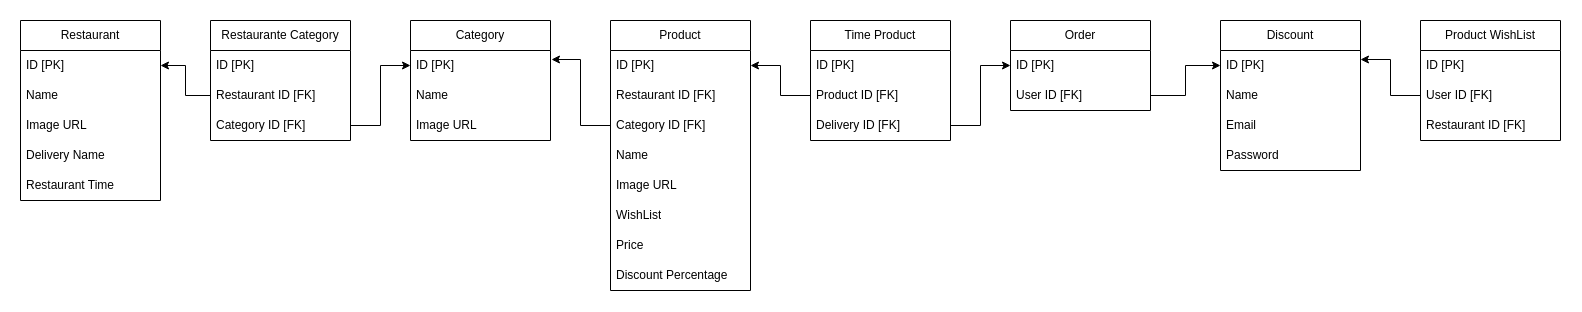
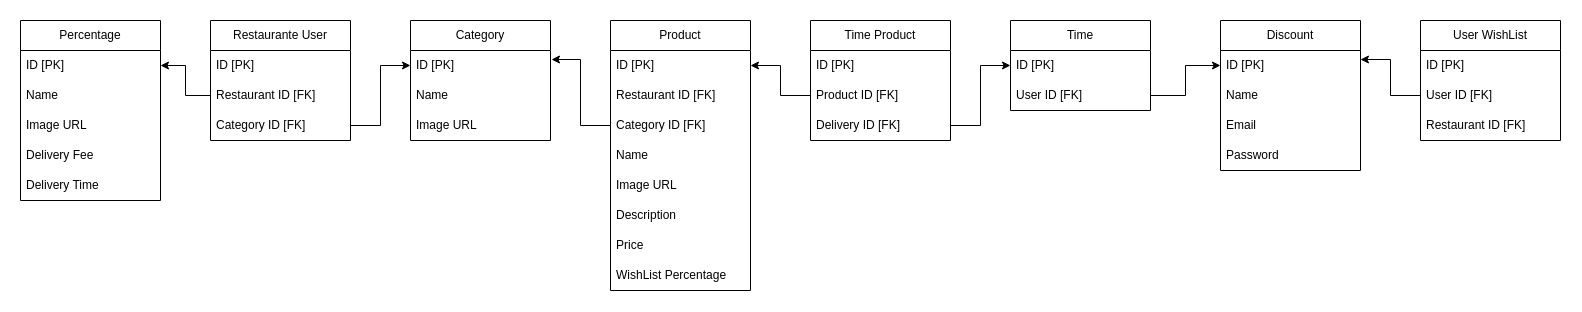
node "Restaurant": label "Restaurant" -> "Percentage"
node "Restaurante Category": label "Restaurante Category" -> "Restaurante User"
node "Order": label "Order" -> "Time"
node "Product WishList": label "Product WishList" -> "User WishList"
node "Delivery Name": label "Delivery Name" -> "Delivery Fee"
node "Restaurant Time": label "Restaurant Time" -> "Delivery Time"
node "WishList": label "WishList" -> "Description"
node "Discount Percentage": label "Discount Percentage" -> "WishList Percentage"
